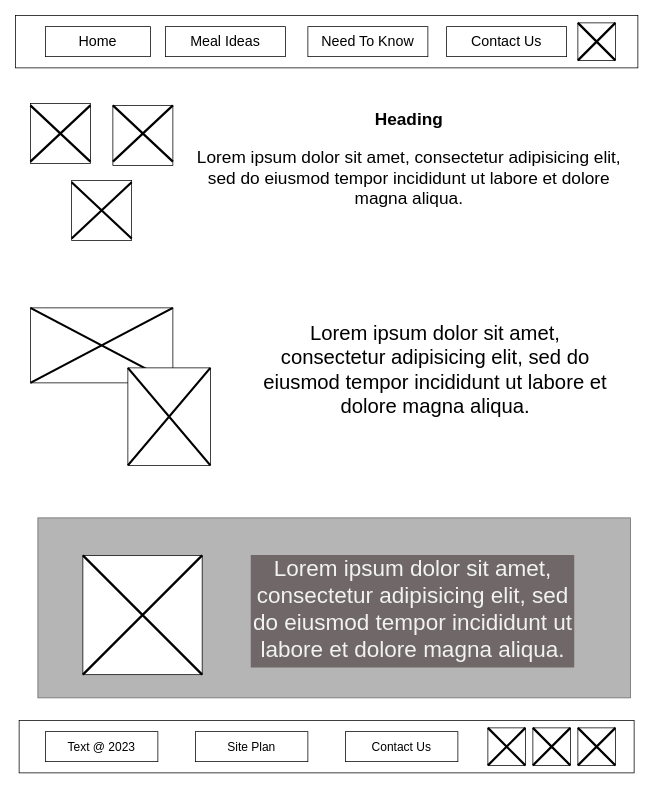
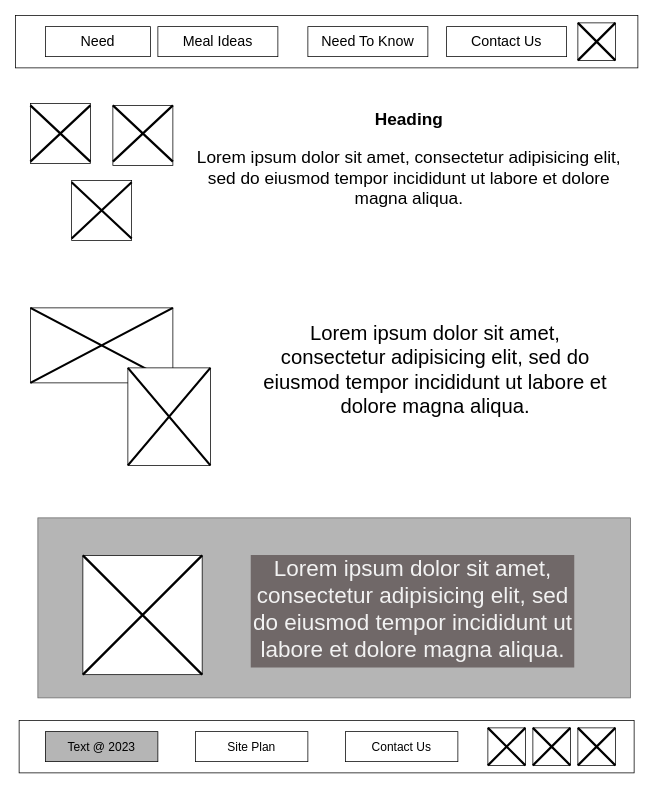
node "Home": label "Home" -> "Need"
node "Meal Ideas": moved (225, 42) -> (218, 42)
node "Text @ 2023": fillcolor #ffffff -> #b5b5b5
